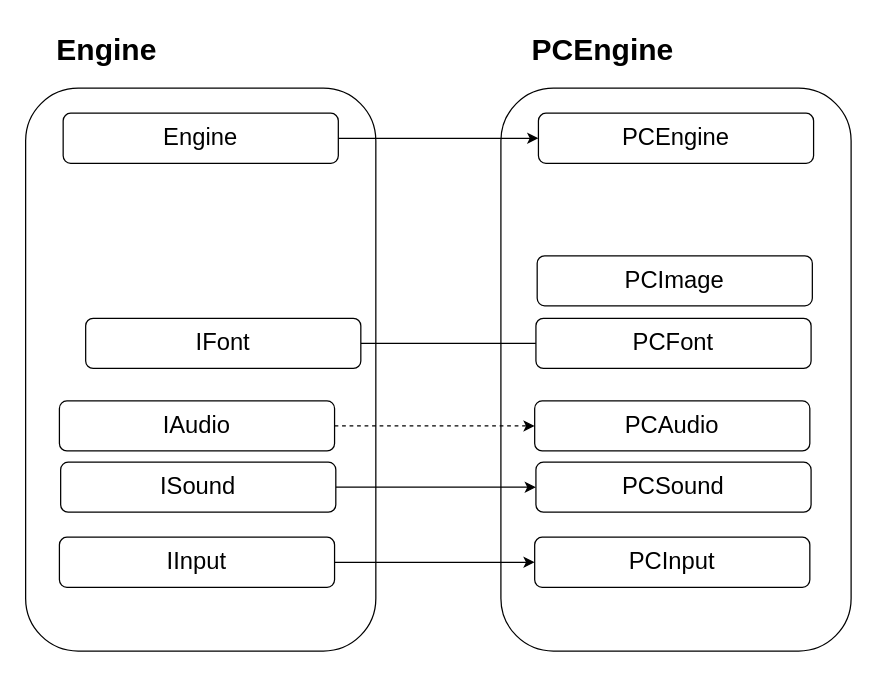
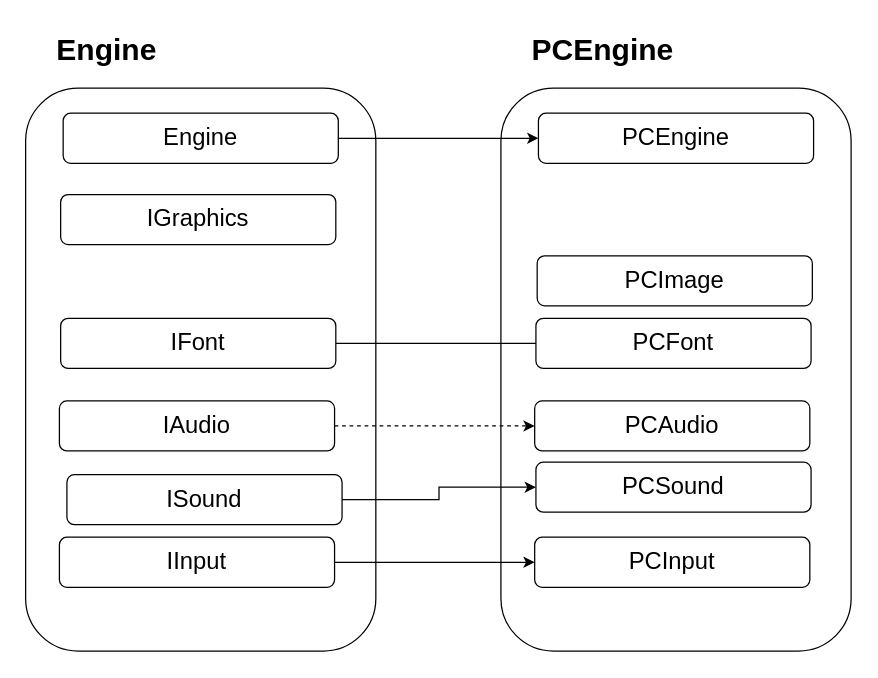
node "IGraphics": added
node "IFont": moved (223, 343) -> (198, 343)
node "ISound": moved (198, 487) -> (204, 499)
